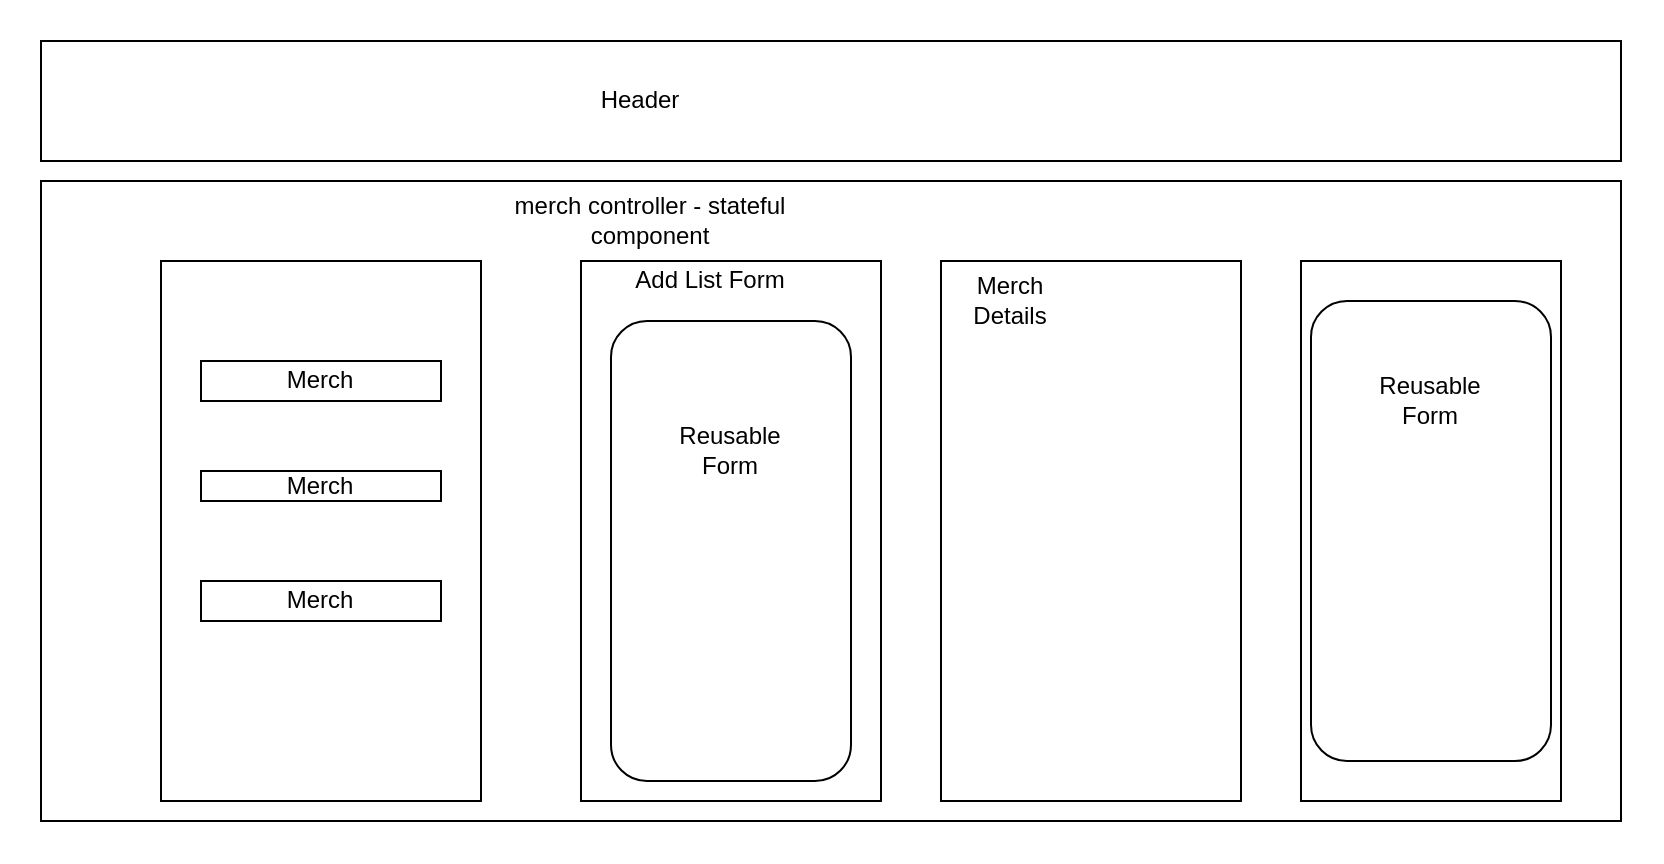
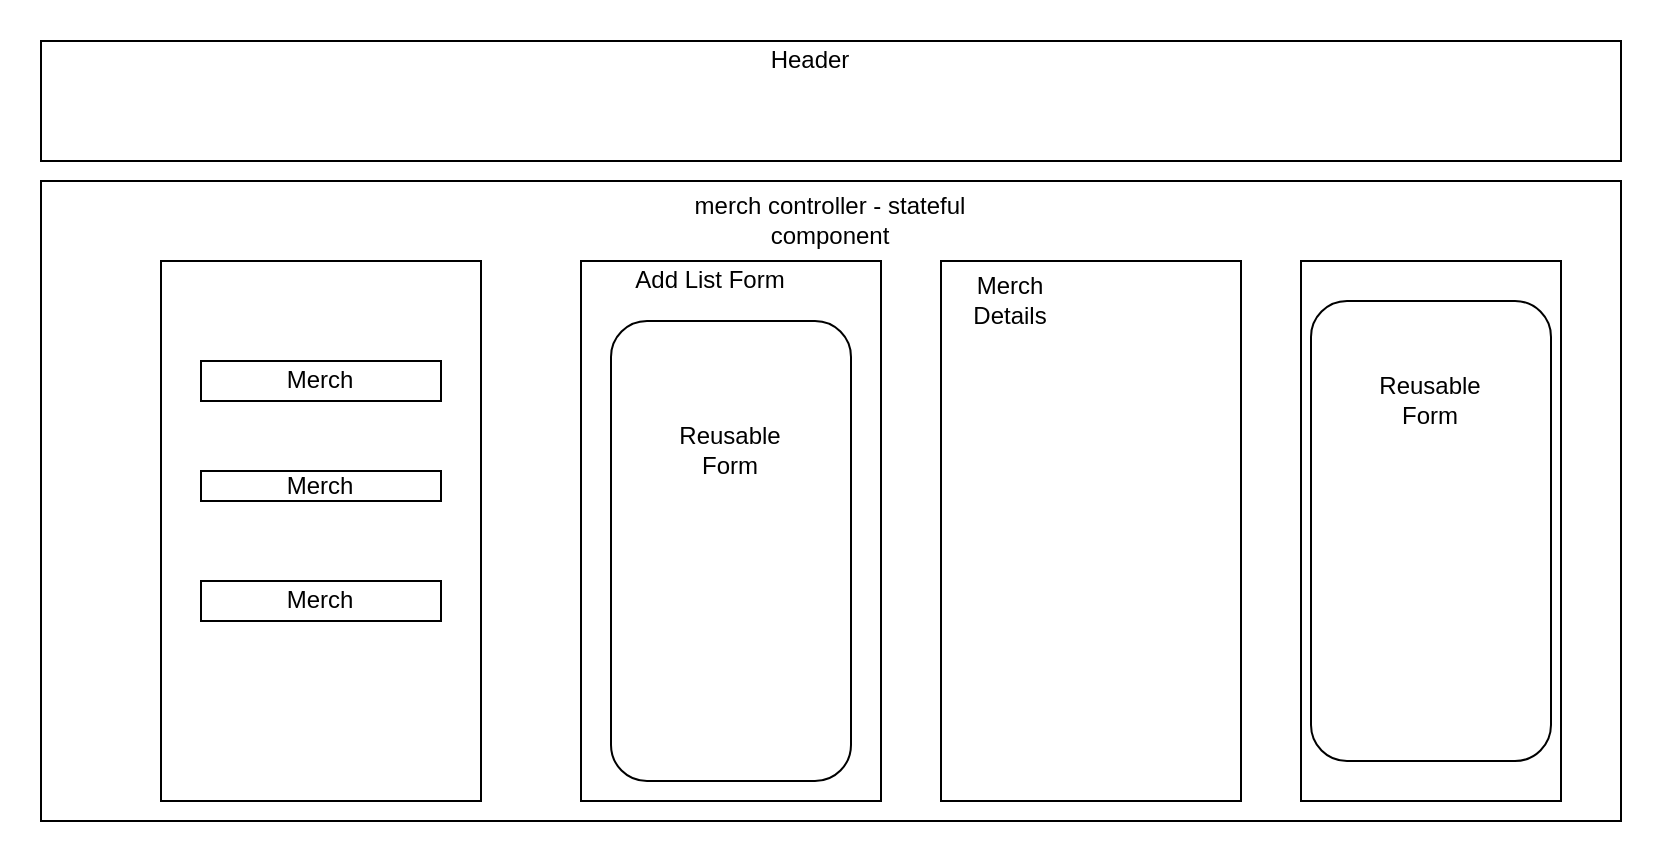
node "Header": moved (641, 101) -> (811, 61)
node "merch controller - stateful component": moved (651, 221) -> (831, 221)
